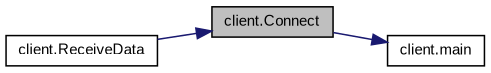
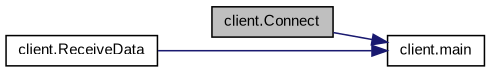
edge "client.ReceiveData" -> "client.Connect": now "client.ReceiveData" -> "client.main"
